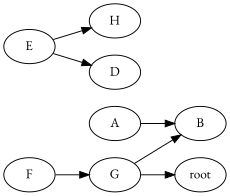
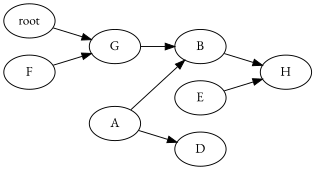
edge "E" -> "D": now "A" -> "D"
edge "B" -> "H": added
edge "G" -> "root": reversed
